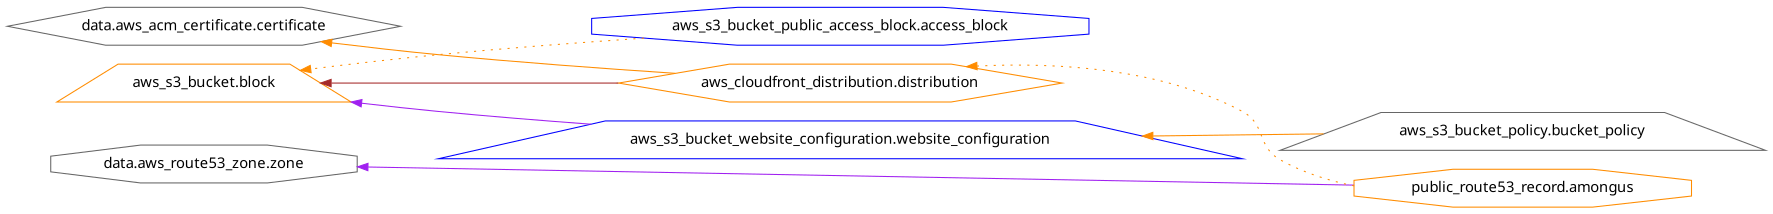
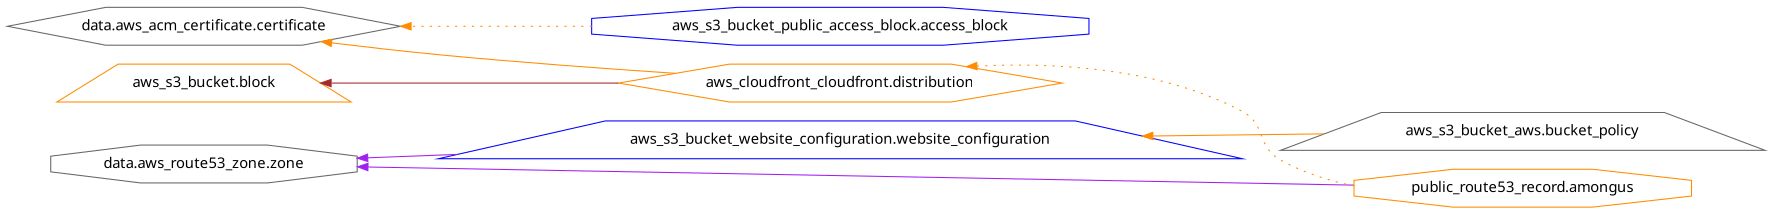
edge "aws_s3_bucket_public_access_block.access_block" -> "aws_s3_bucket.block": now "aws_s3_bucket_public_access_block.access_block" -> "data.aws_acm_certificate.certificate"
node "aws_cloudfront_distribution.distribution": label "aws_cloudfront_distribution.distribution" -> "aws_cloudfront_cloudfront.distribution"
edge "aws_s3_bucket_website_configuration.website_configuration" -> "aws_s3_bucket.block": now "aws_s3_bucket_website_configuration.website_configuration" -> "data.aws_route53_zone.zone"
node "aws_s3_bucket_policy.bucket_policy": label "aws_s3_bucket_policy.bucket_policy" -> "aws_s3_bucket_aws.bucket_policy"
